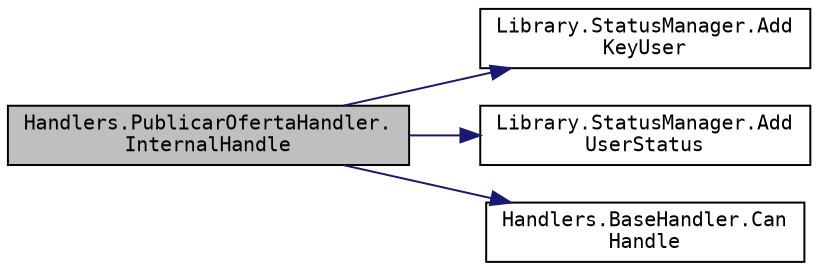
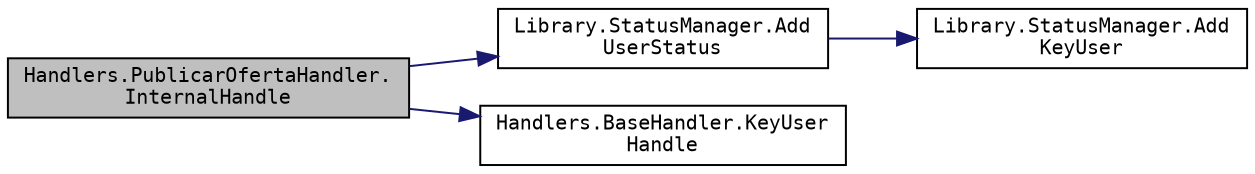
edge "Handlers.PublicarOfertaHandler. InternalHandle" -> "Library.StatusManager.Add KeyUser": now "Library.StatusManager.Add UserStatus" -> "Library.StatusManager.Add KeyUser"
node "Handlers.BaseHandler.Can Handle": label "Handlers.BaseHandler.Can Handle" -> "Handlers.BaseHandler.KeyUser Handle"
